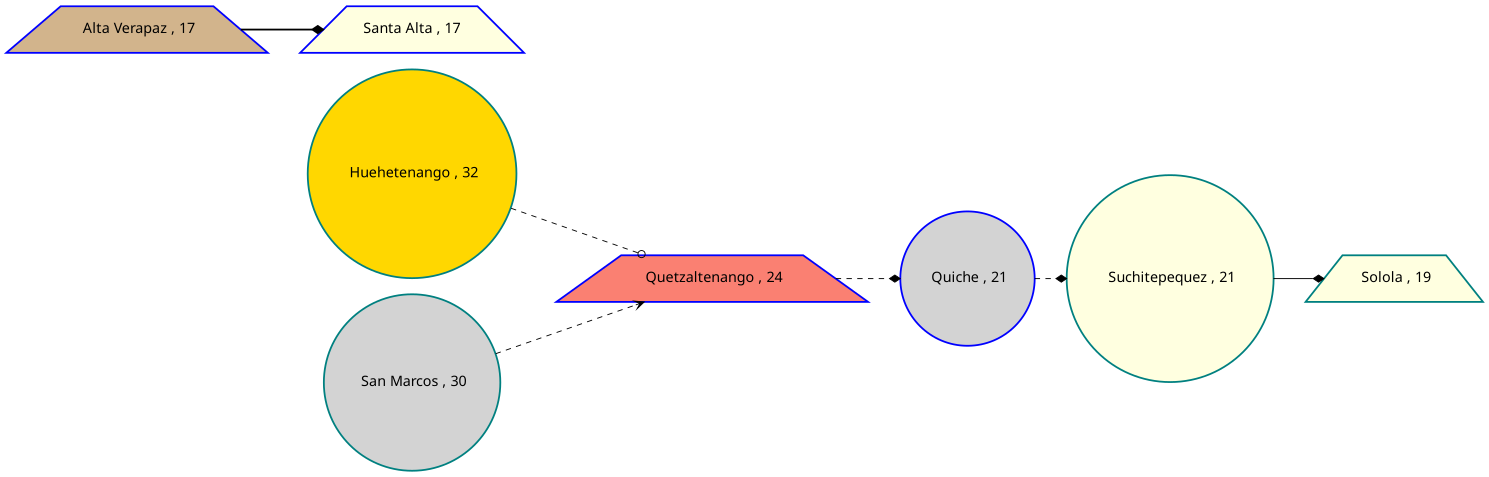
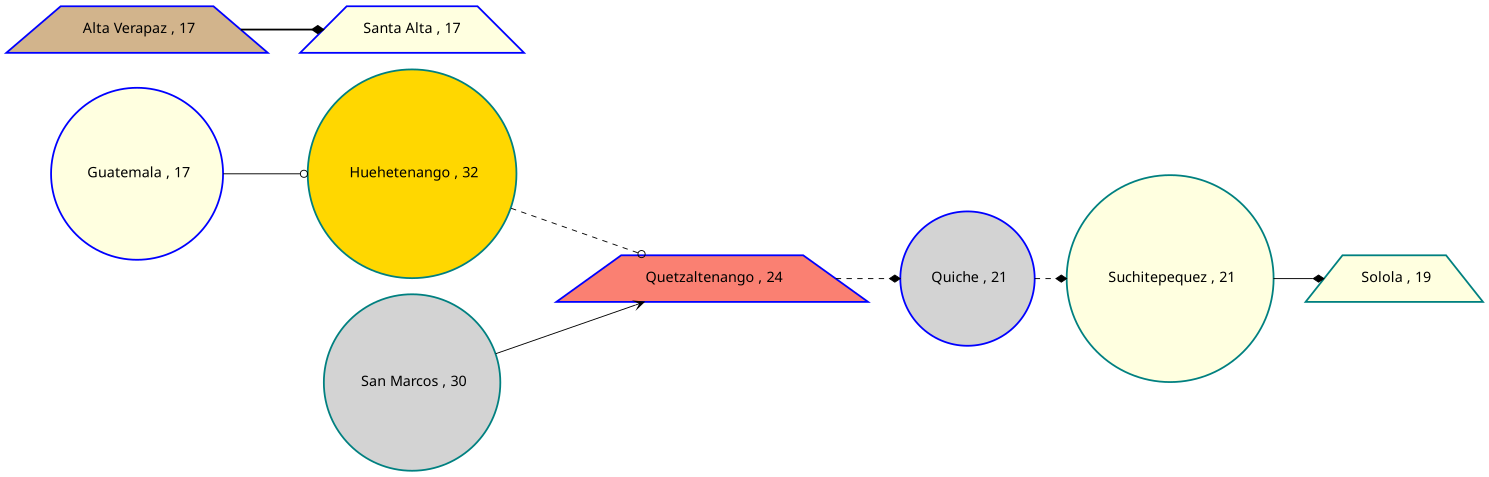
node "Guatemala , 17": added
edge "San Marcos , 30" -> "Quetzaltenango , 24": style dashed -> solid
